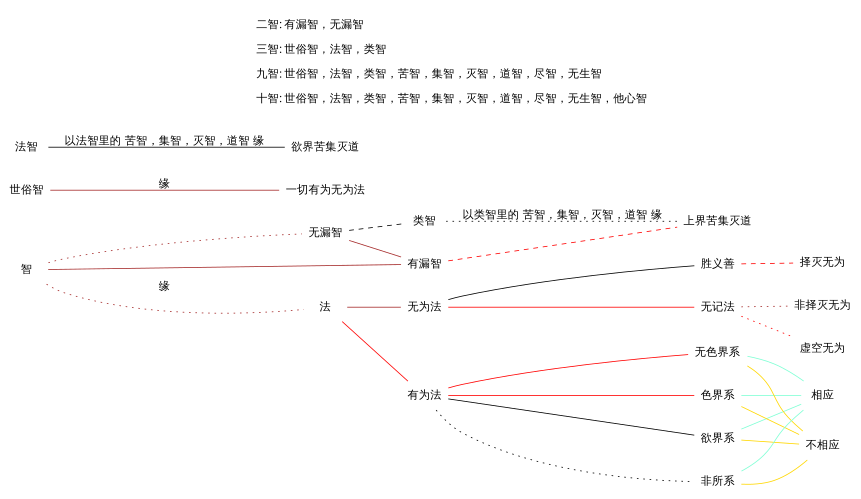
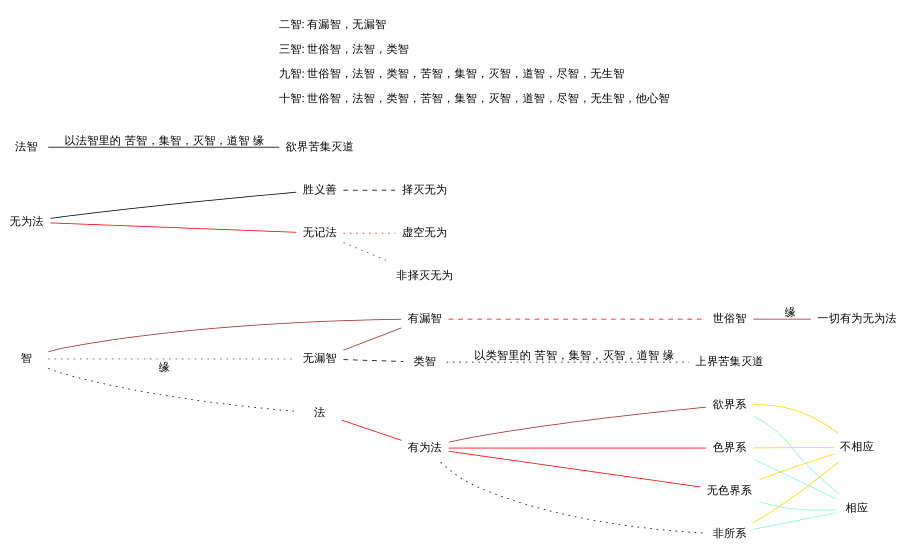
edge "上界苦集灭道" -- "有漏智": now "世俗智" -- "有漏智"
edge "择灭无为" -- "胜义善": color red -> black
edge "法" -- "无为法": removed
edge "智" -- "法": color brown -> black
edge "有为法" -- "欲界系": color black -> brown
